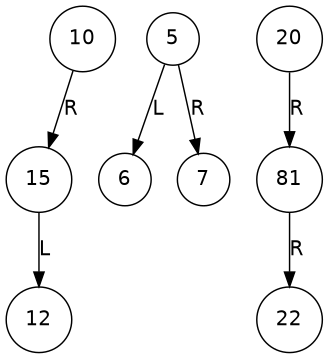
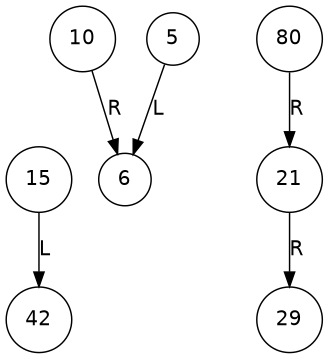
node "20": label "20" -> "80"
edge "10" -- "15": now "10" -- "6"
node "7": removed
node "81": label "81" -> "21"
node "12": label "12" -> "42"
node "22": label "22" -> "29"
